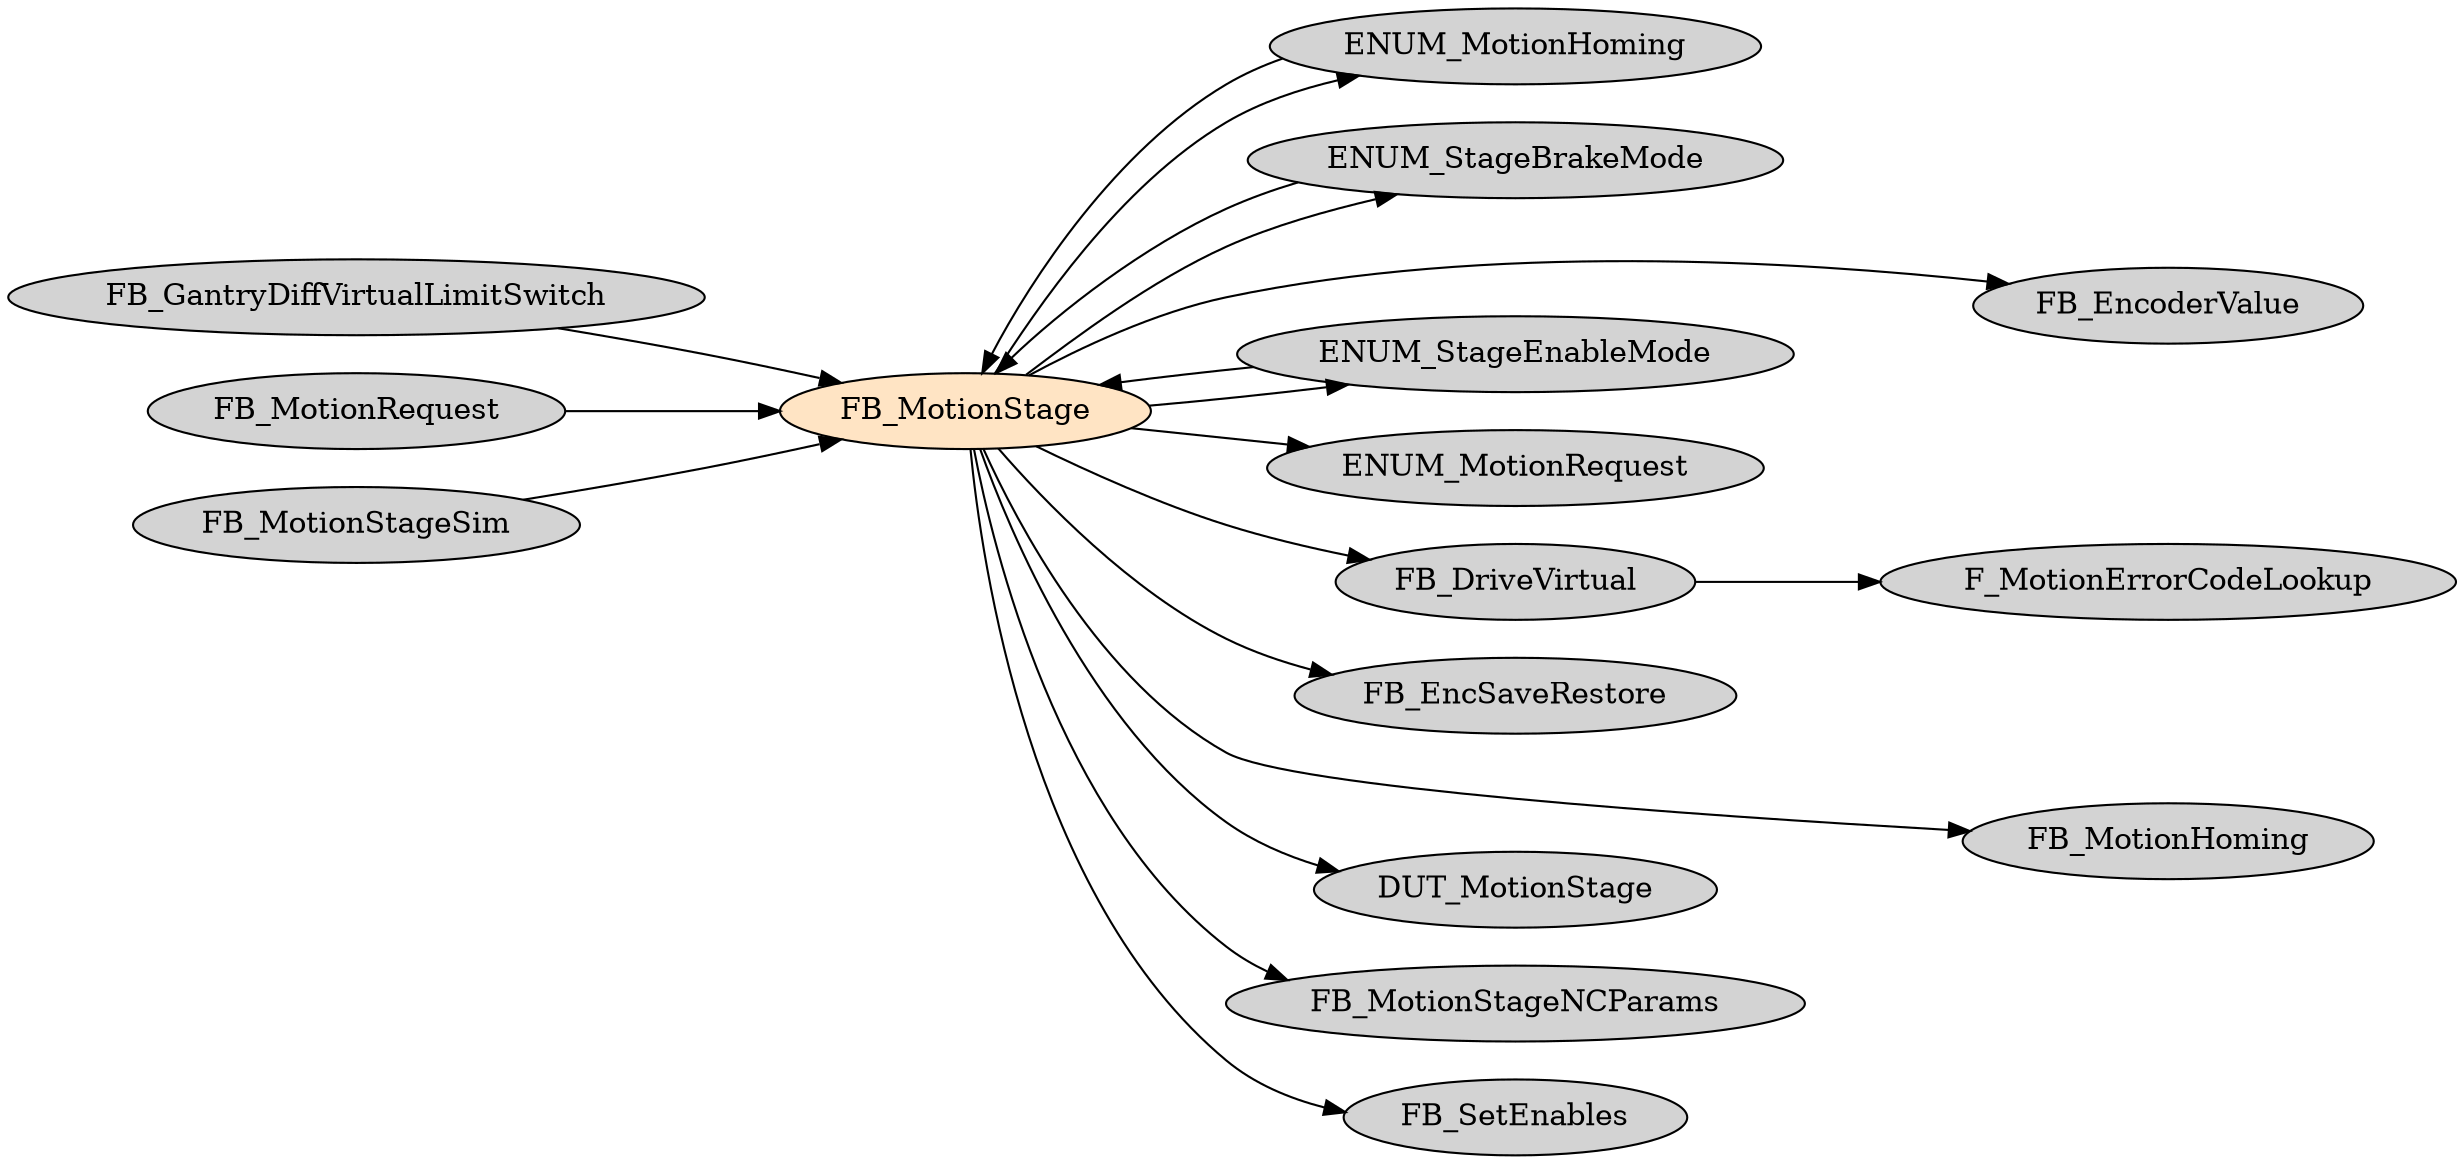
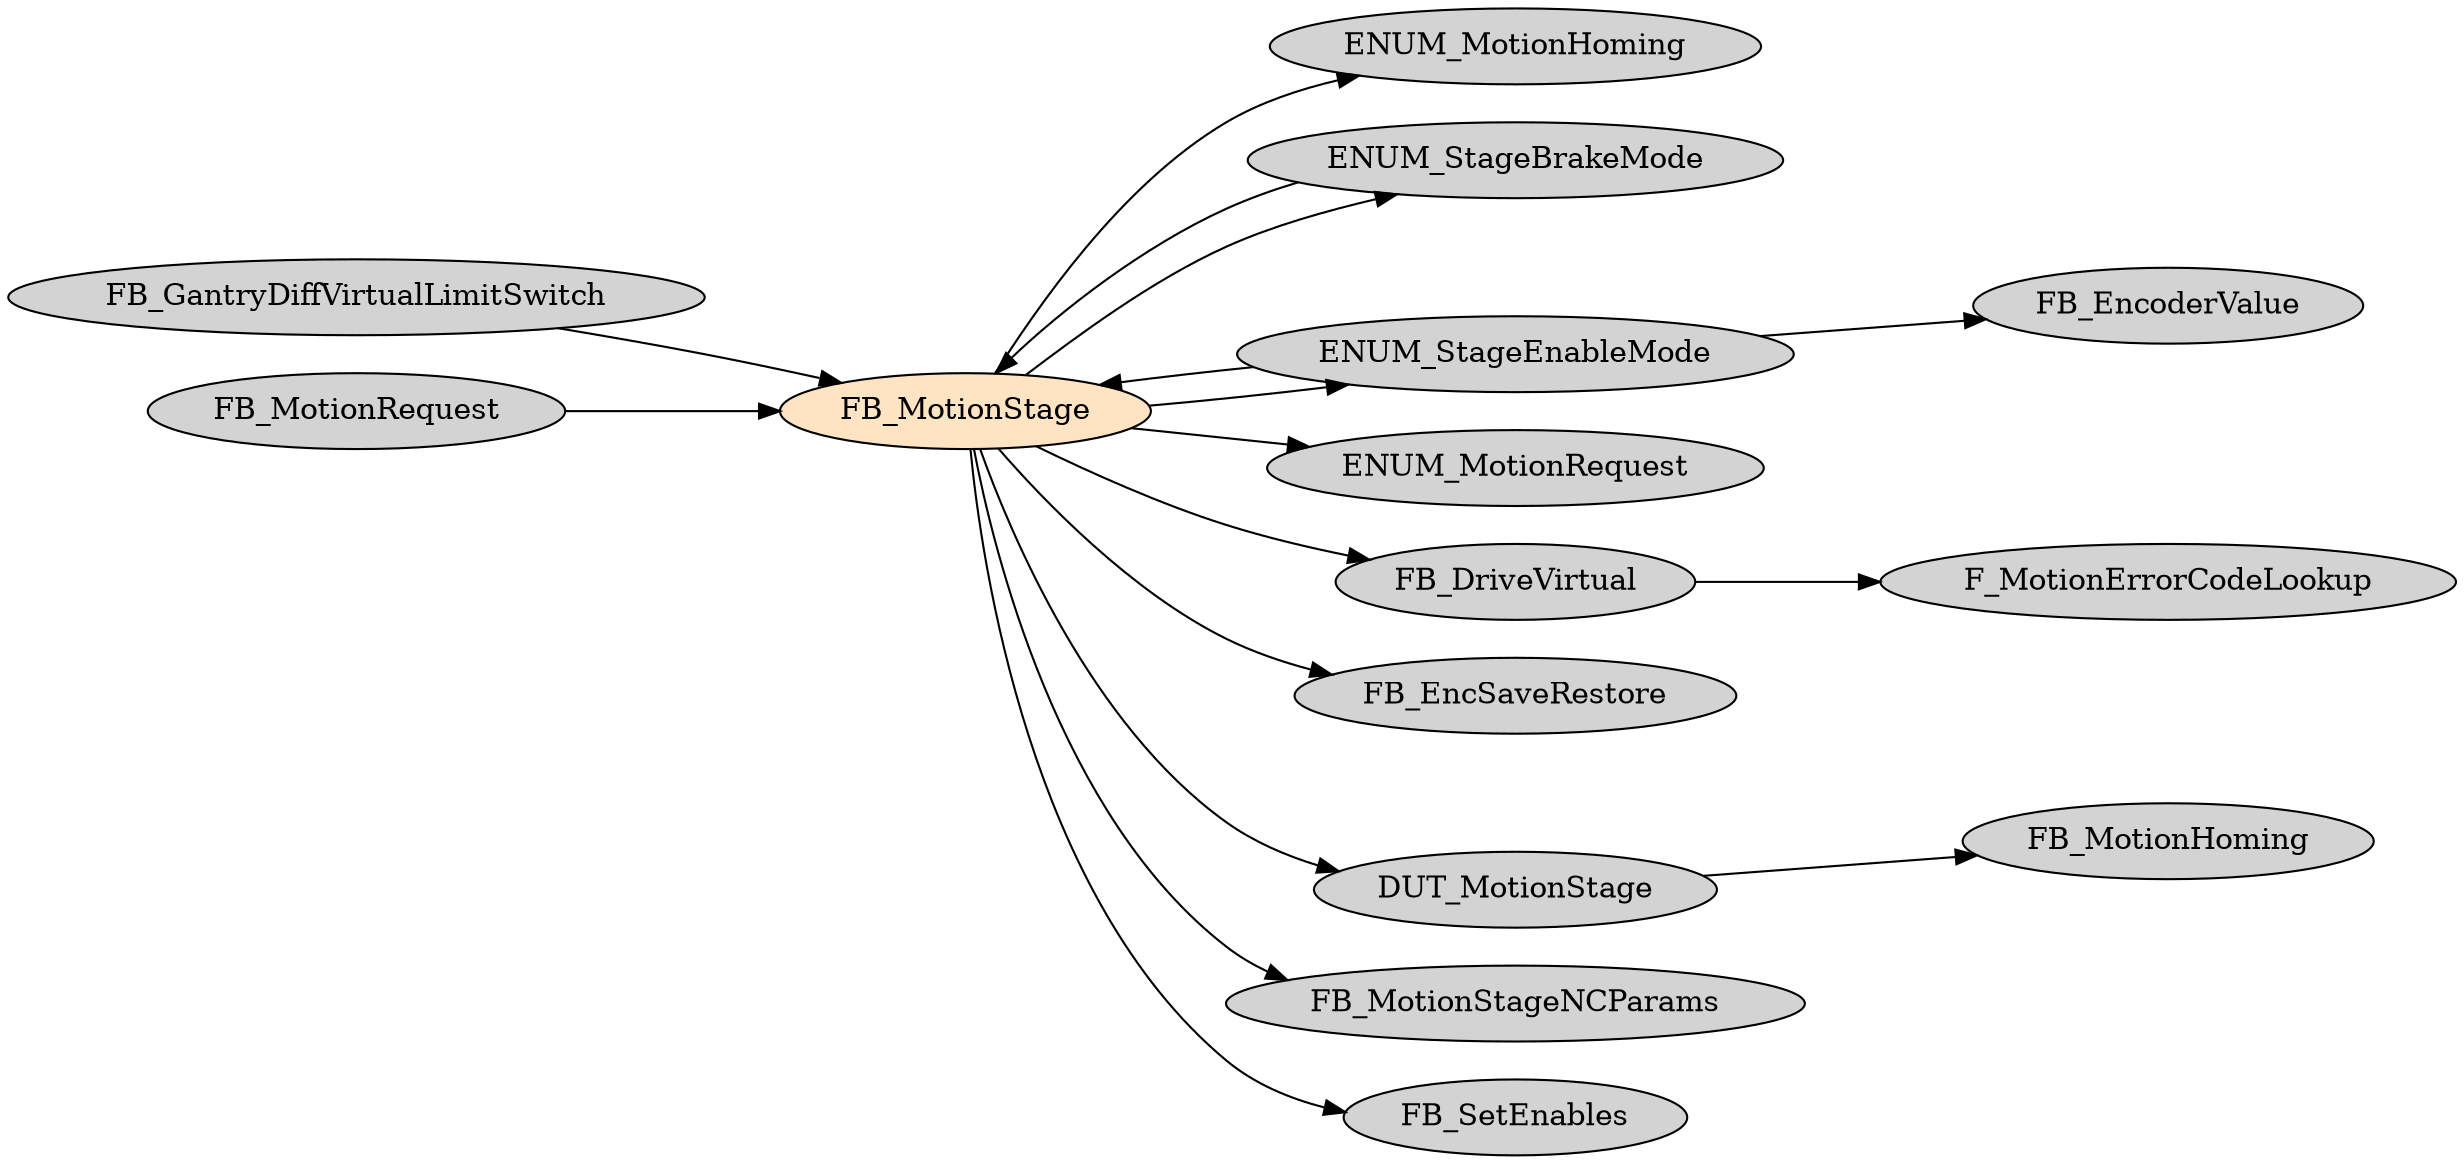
edge "ENUM_MotionHoming" -> "FB_MotionStage": removed
edge "FB_MotionStage" -> "FB_EncoderValue": now "ENUM_StageEnableMode" -> "FB_EncoderValue"
node "FB_MotionStageSim": removed
edge "FB_MotionStage" -> "FB_MotionHoming": now "DUT_MotionStage" -> "FB_MotionHoming"
